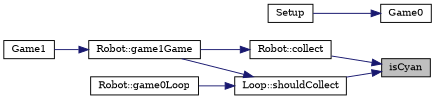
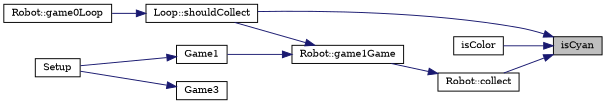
node "Game0": label "Game0" -> "Game3"
node "isColor": added
edge "Setup" -> "Game1": added
edge "Robot::game1Game" -> "Loop::shouldCollect": reversed
